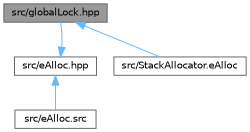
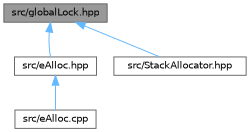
edge "src/globalLock.hpp" -> "src/eAlloc.hpp": reversed
node "src/StackAllocator.eAlloc": label "src/StackAllocator.eAlloc" -> "src/StackAllocator.hpp"
node "src/eAlloc.src": label "src/eAlloc.src" -> "src/eAlloc.cpp"
